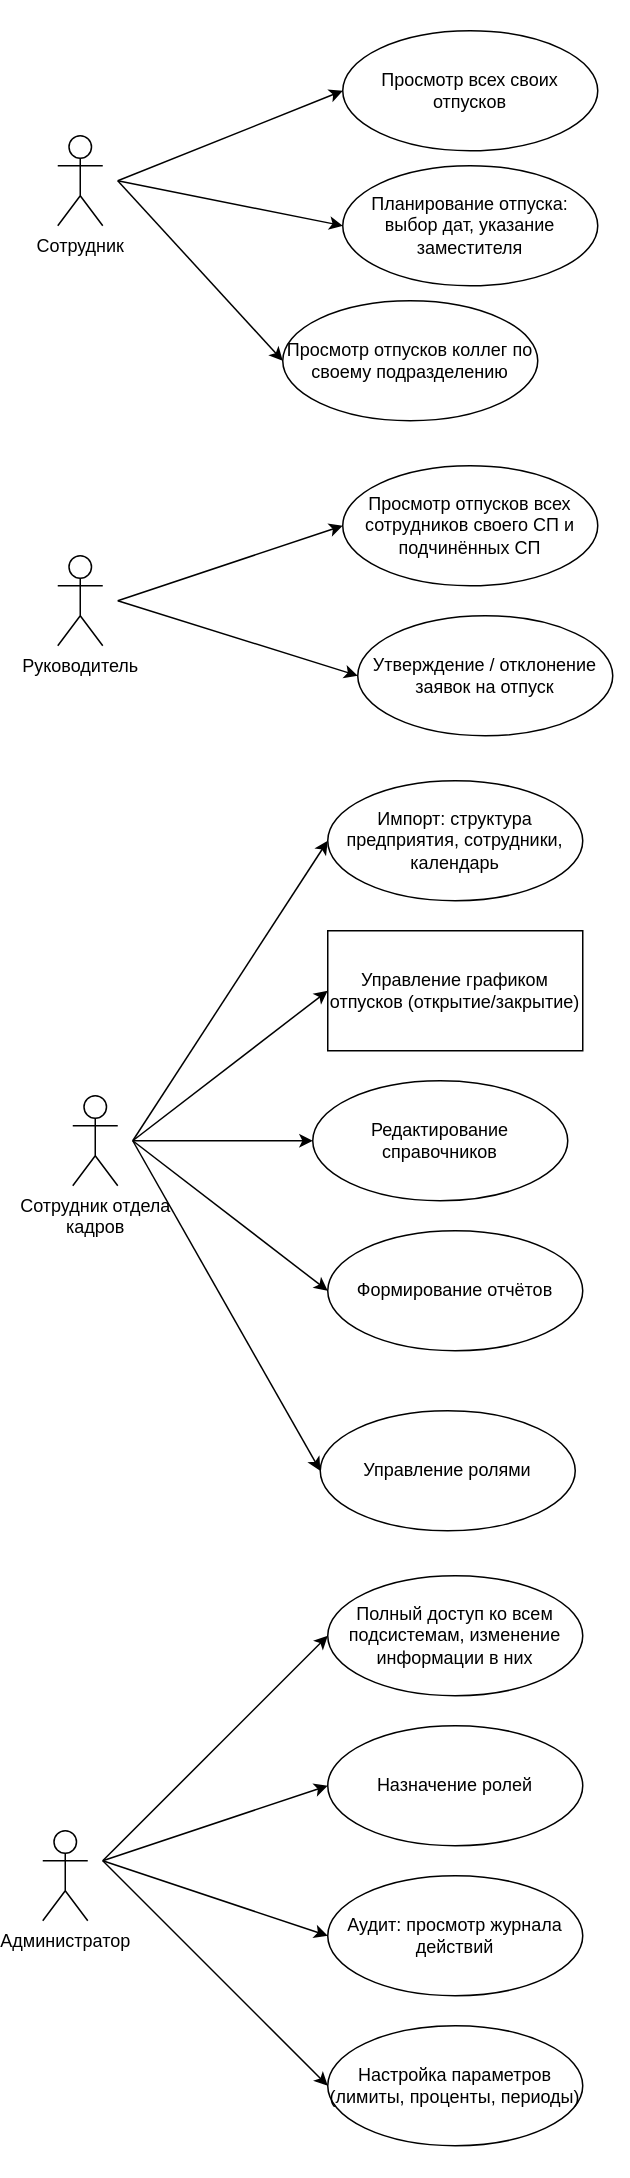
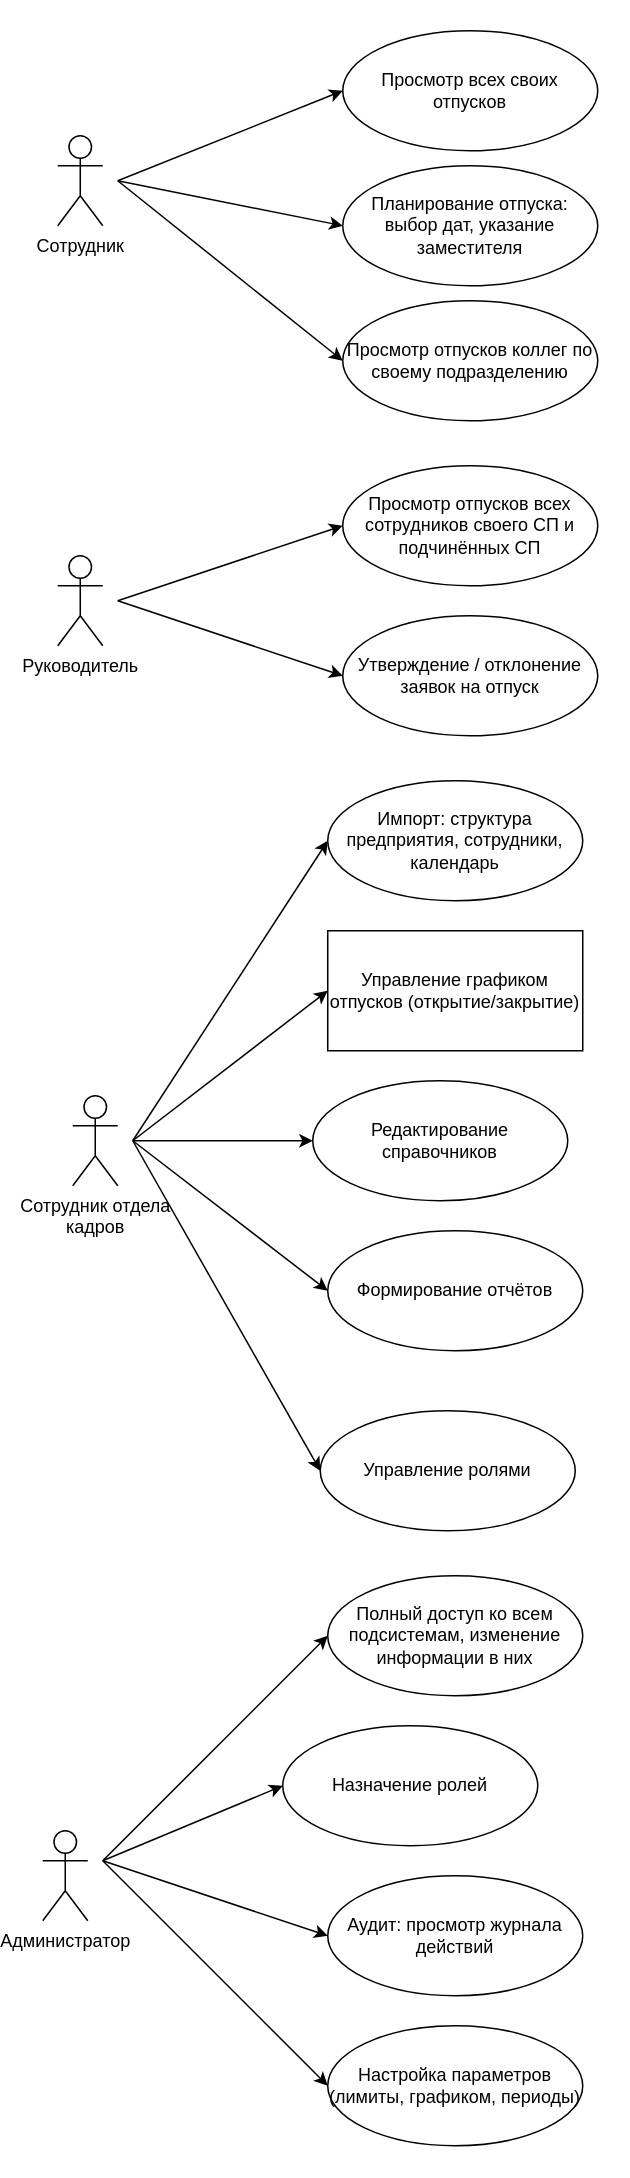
node "Просмотр отпусков коллег по своему подразделению": moved (410, 361) -> (470, 361)
node "Утверждение / отклонение заявок на отпуск": moved (485, 676) -> (470, 676)
node "Назначение ролей": moved (455, 1786) -> (410, 1786)
node "Настройка параметров (лимиты, проценты, периоды)": label "Настройка параметров (лимиты, проценты, периоды)" -> "Настройка параметров (лимиты, графиком, периоды)"
